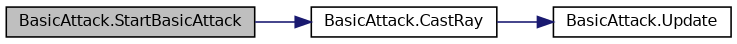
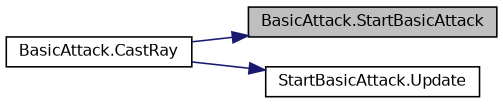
edge "BasicAttack.StartBasicAttack" -> "BasicAttack.CastRay": reversed
node "BasicAttack.Update": label "BasicAttack.Update" -> "StartBasicAttack.Update"
